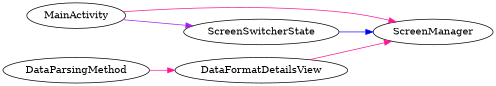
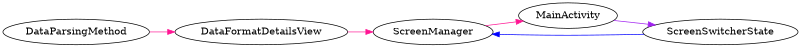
edge "MainActivity" -> "ScreenManager": reversed
